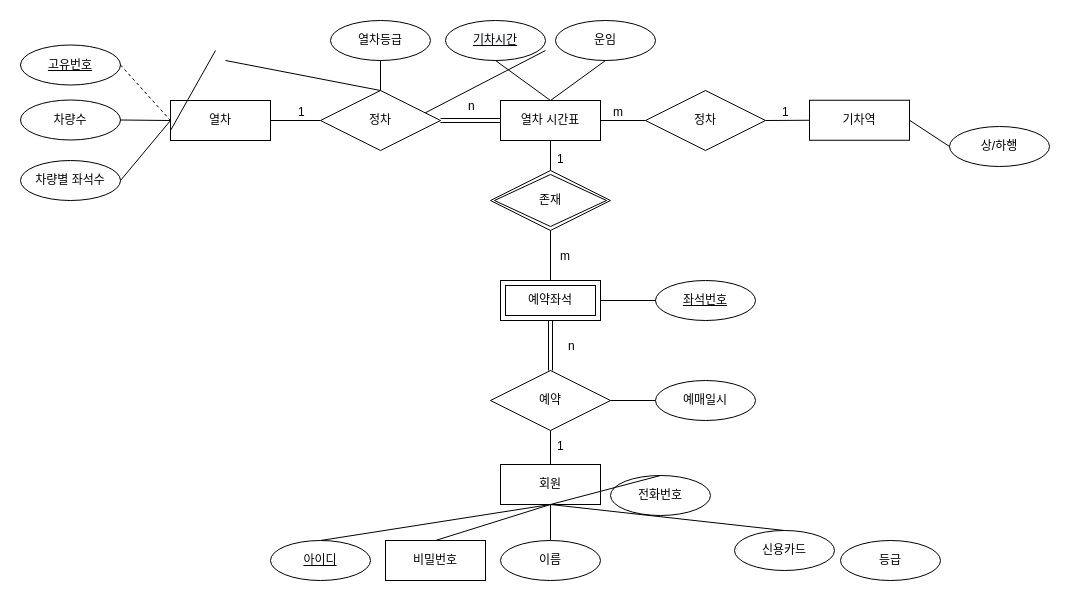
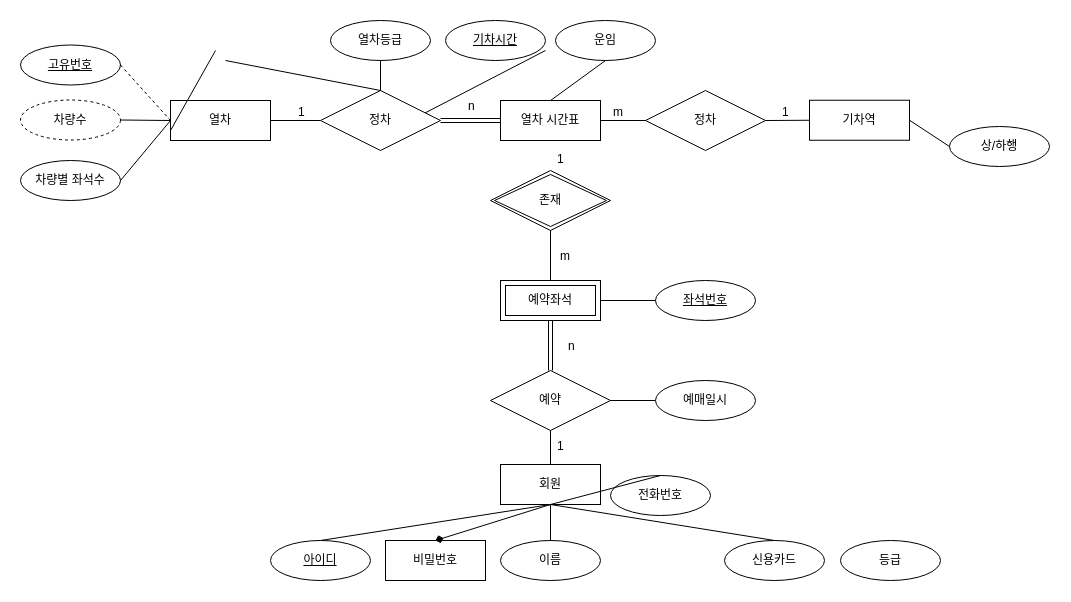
edge "기차시간" -- "열차 시간표": removed
node "차량수": style solid -> dashed
edge "열차 시간표" -- "존재": removed
edge "회원" -- "비밀번호": arrowhead none -> diamond
node "신용카드": moved (785, 551) -> (775, 561)
